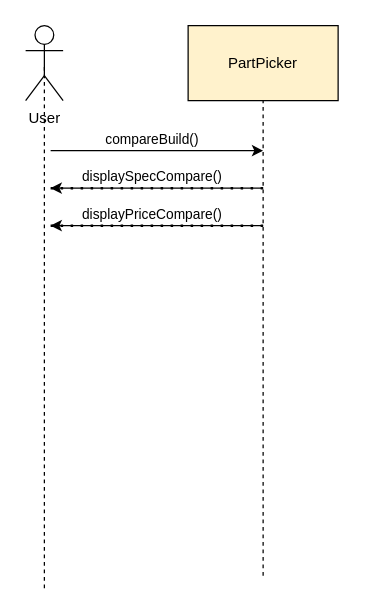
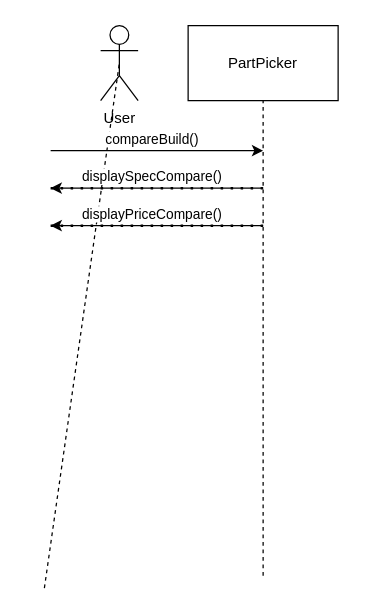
node "User": moved (44, 63) -> (119, 63)
node "PartPicker": fillcolor #fff2cc -> #ffffff
